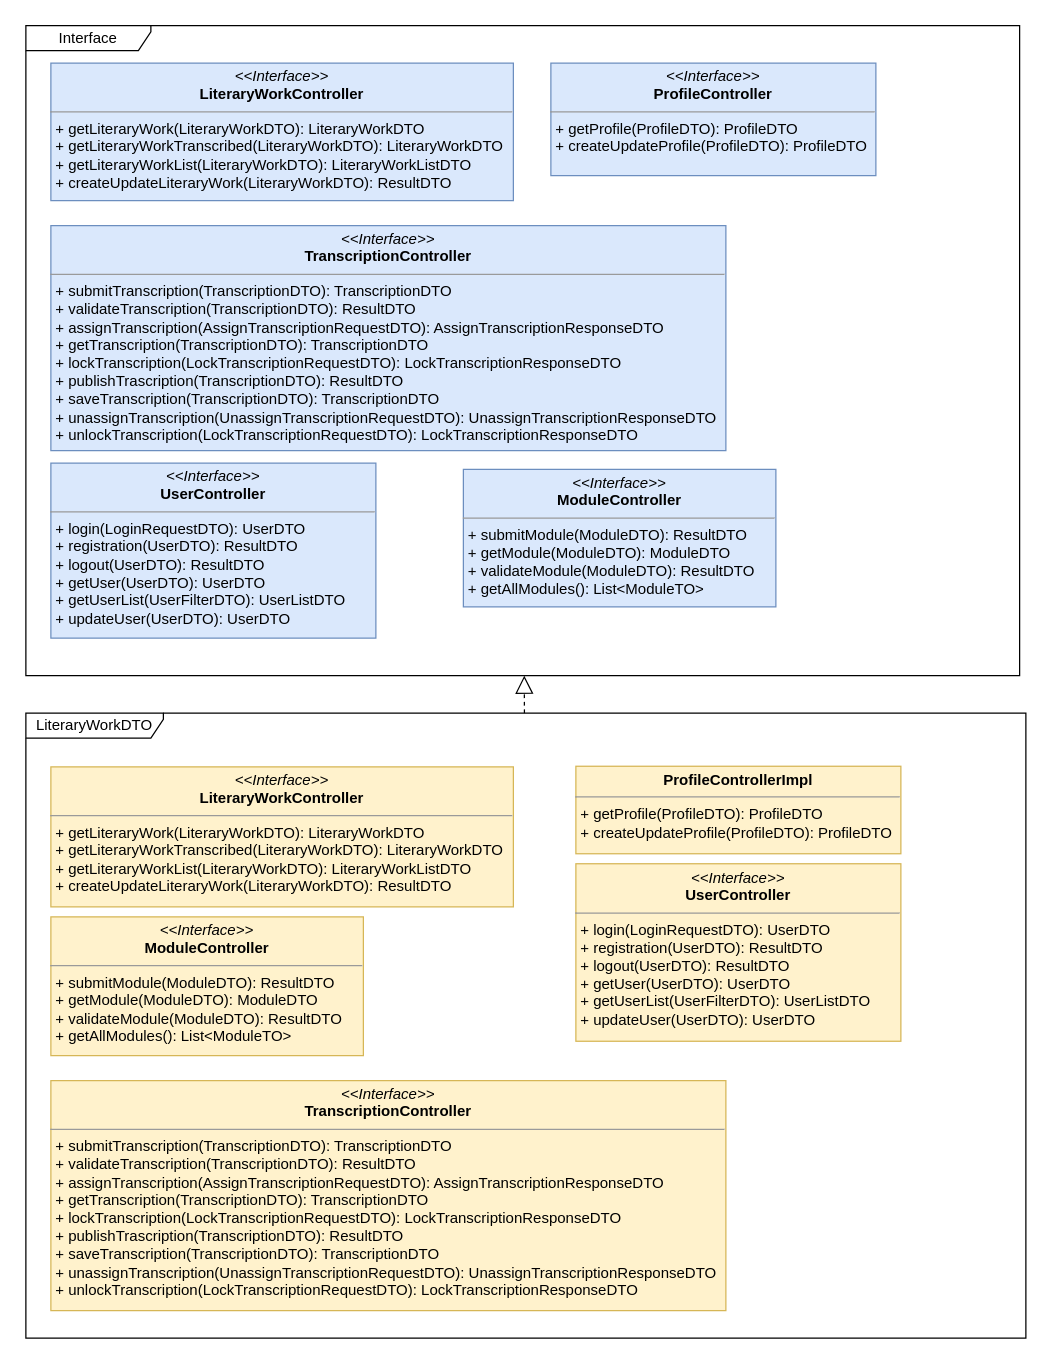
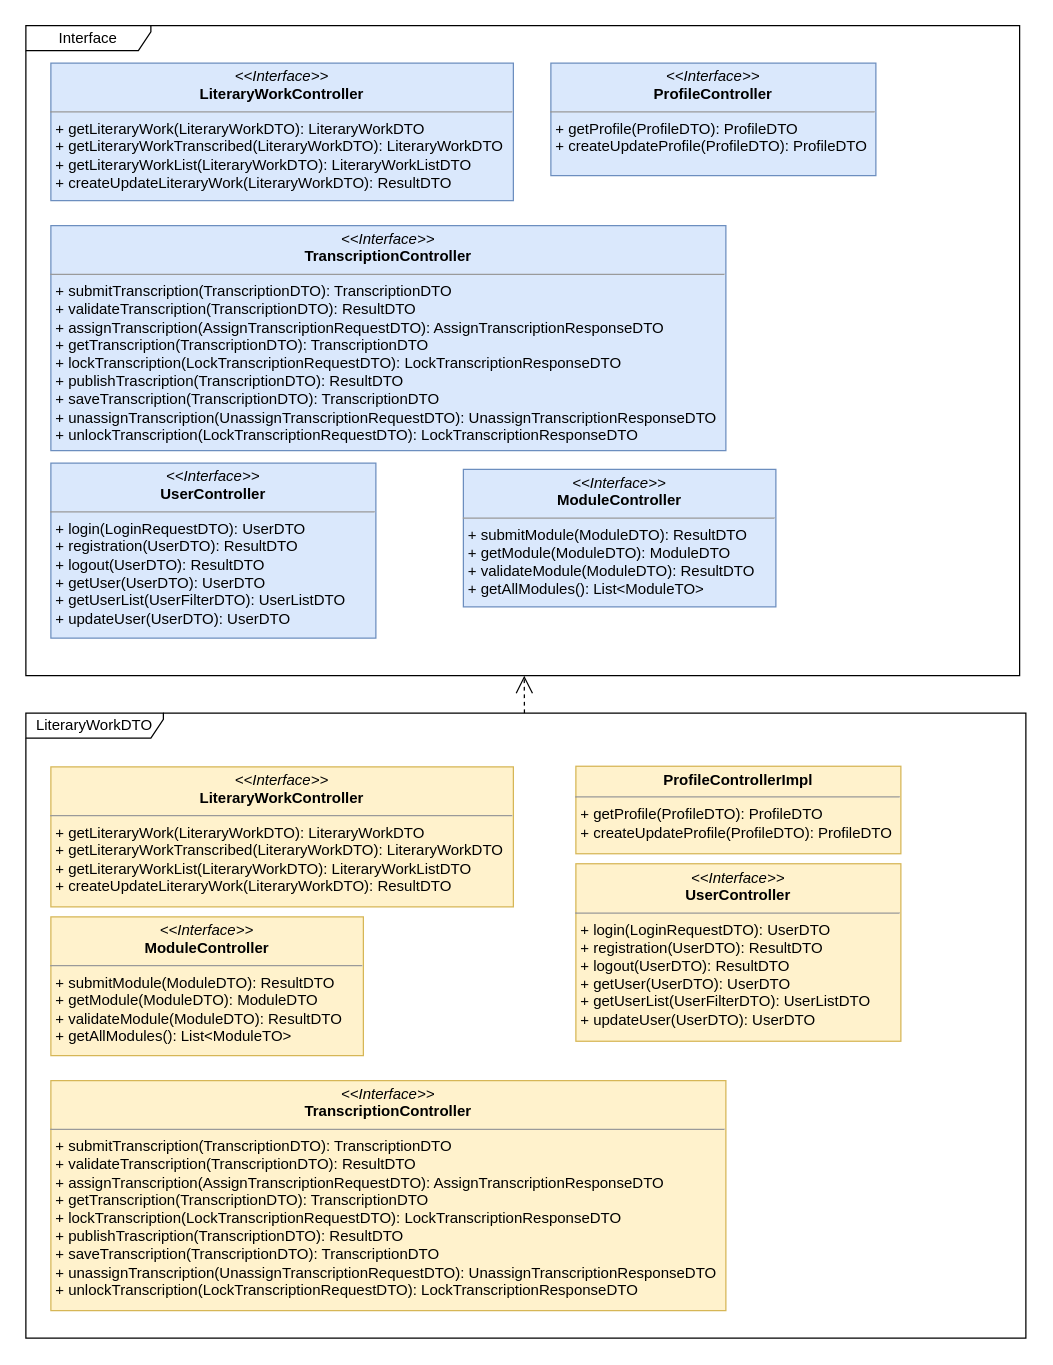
edge "LiteraryWorkDTO" -> "Interface": arrowhead block -> open
